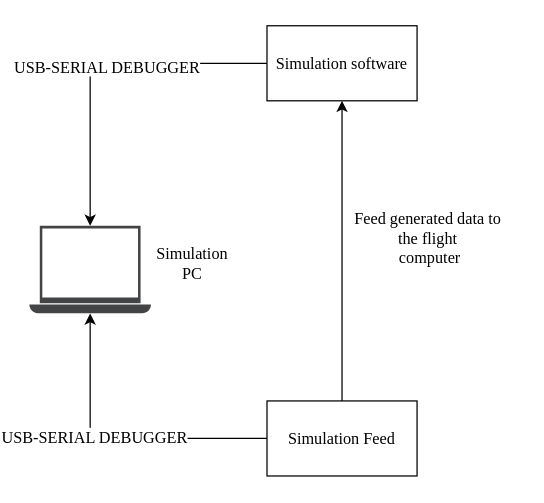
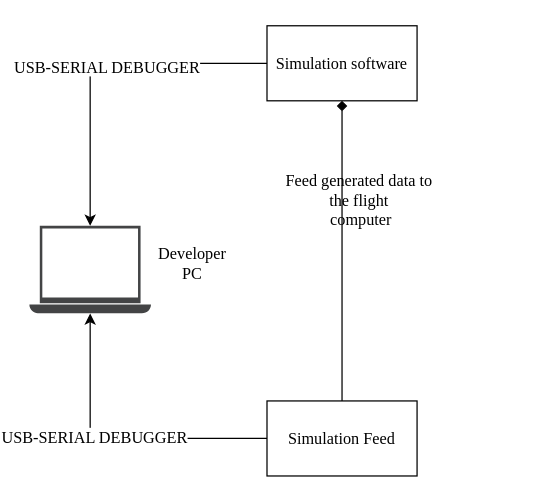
edge "Simulation Feed" -> "Simulation software": arrowhead classic -> diamond
node "Feed generated data to the flight computer": moved (429, 238) -> (361, 201)
node "Simulation PC": label "Simulation PC" -> "Developer PC"
